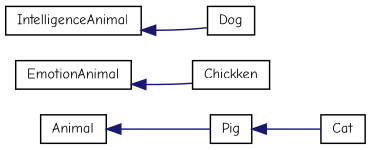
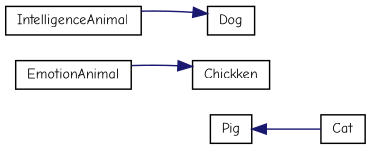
edge "Dog" -> "IntelligenceAnimal": reversed
edge "Chickken" -> "EmotionAnimal": reversed
node "Animal": removed
